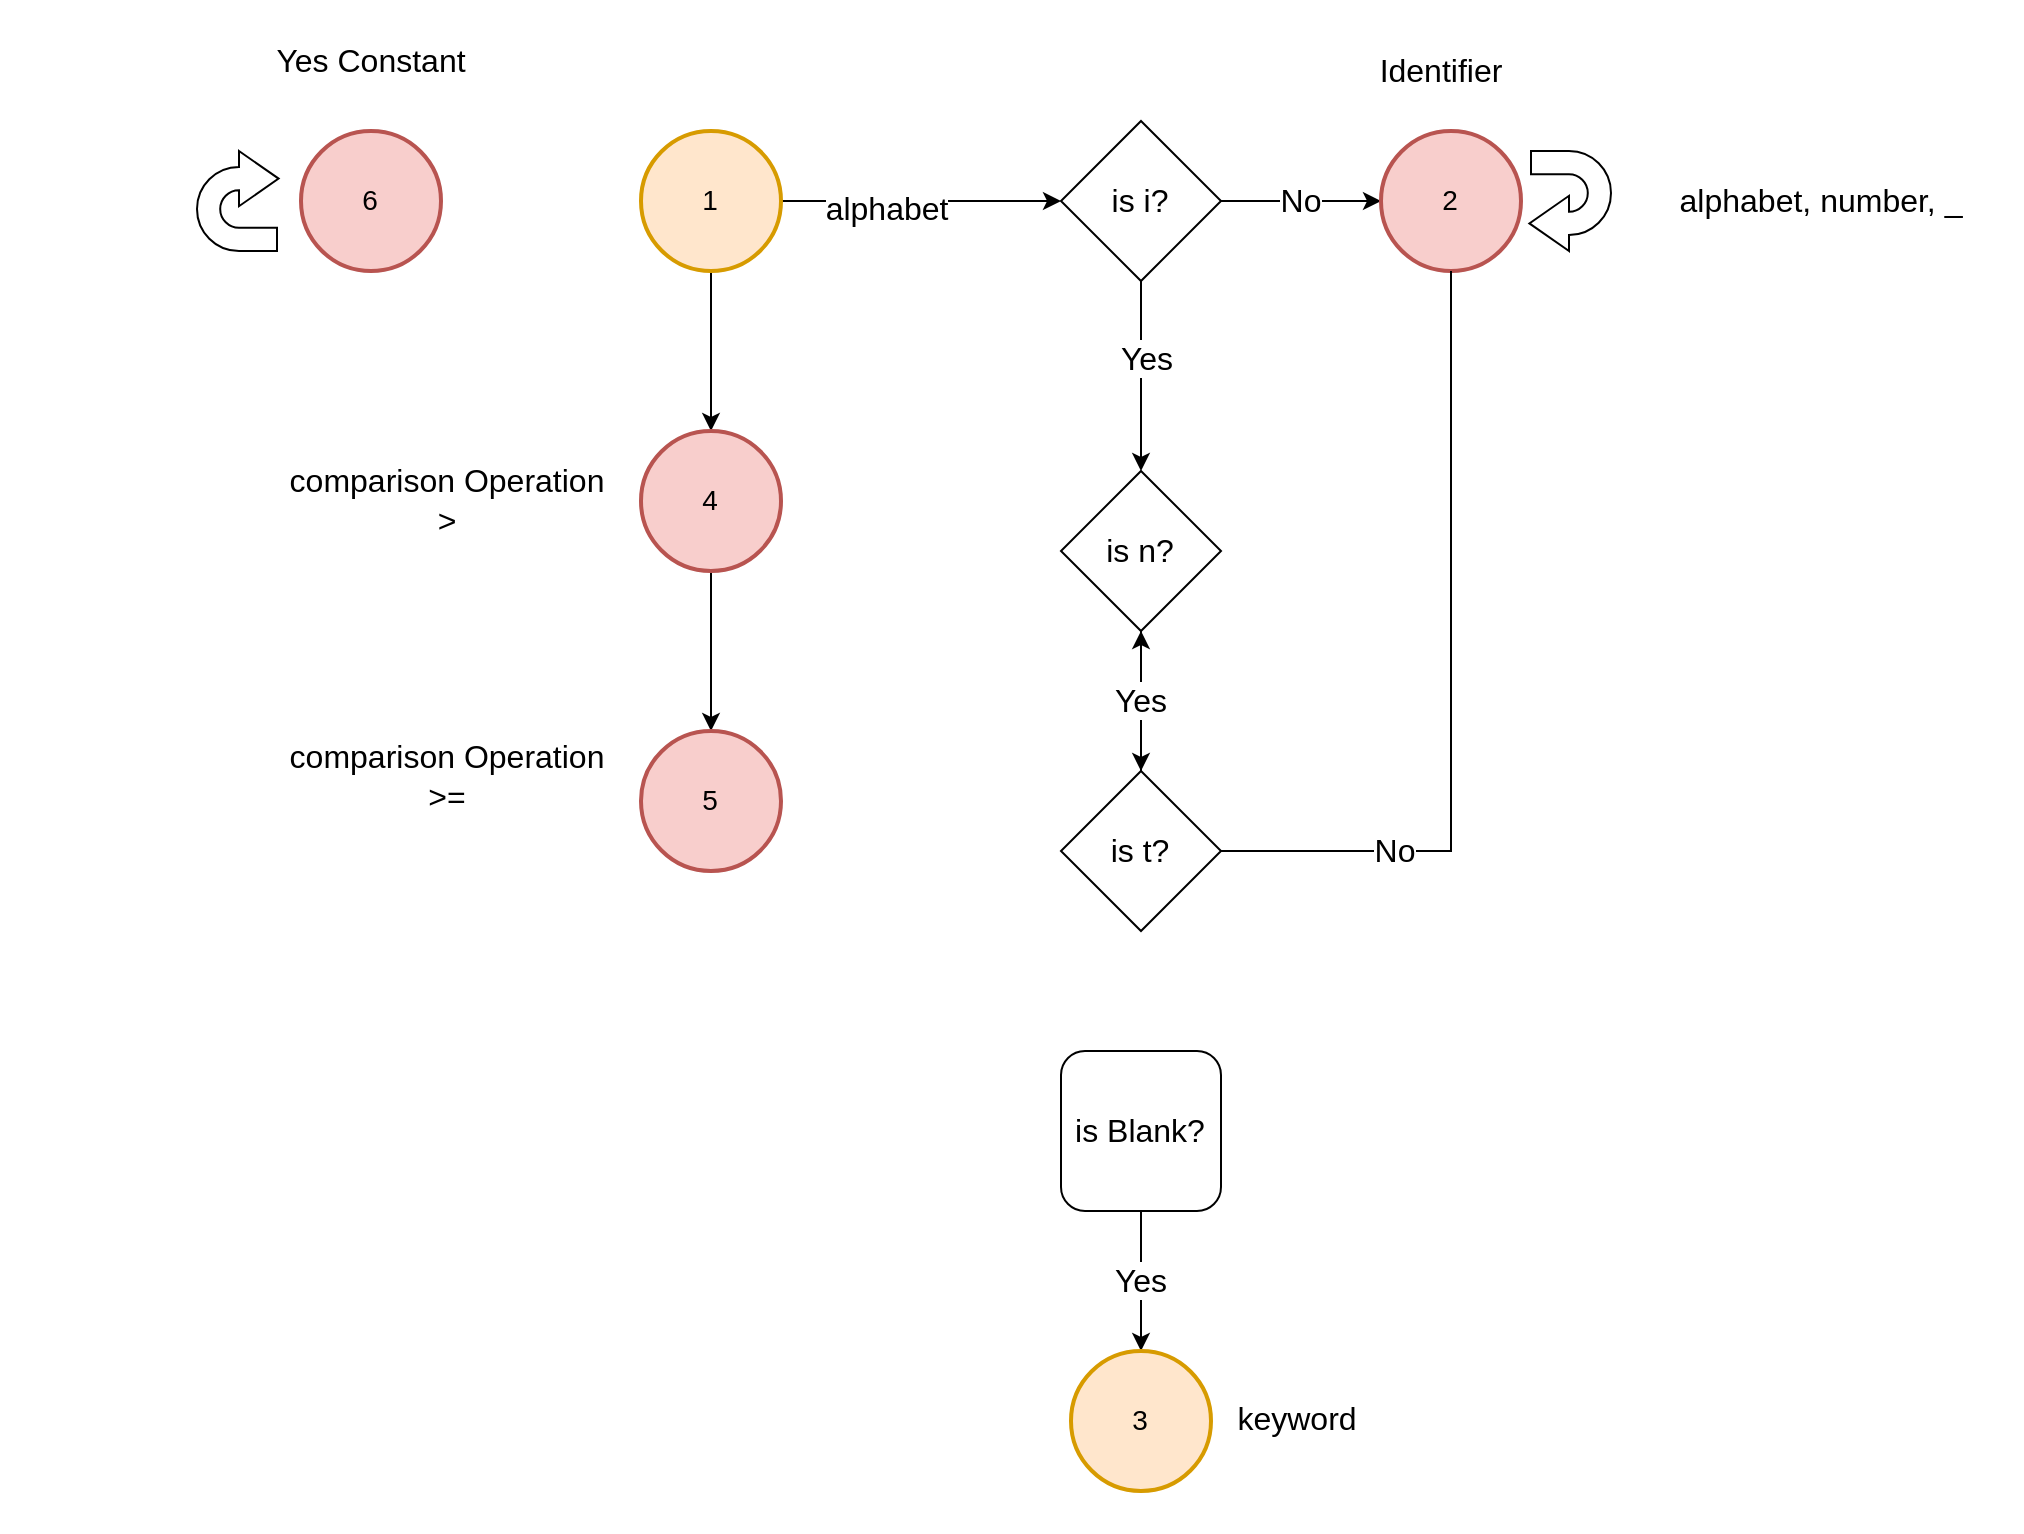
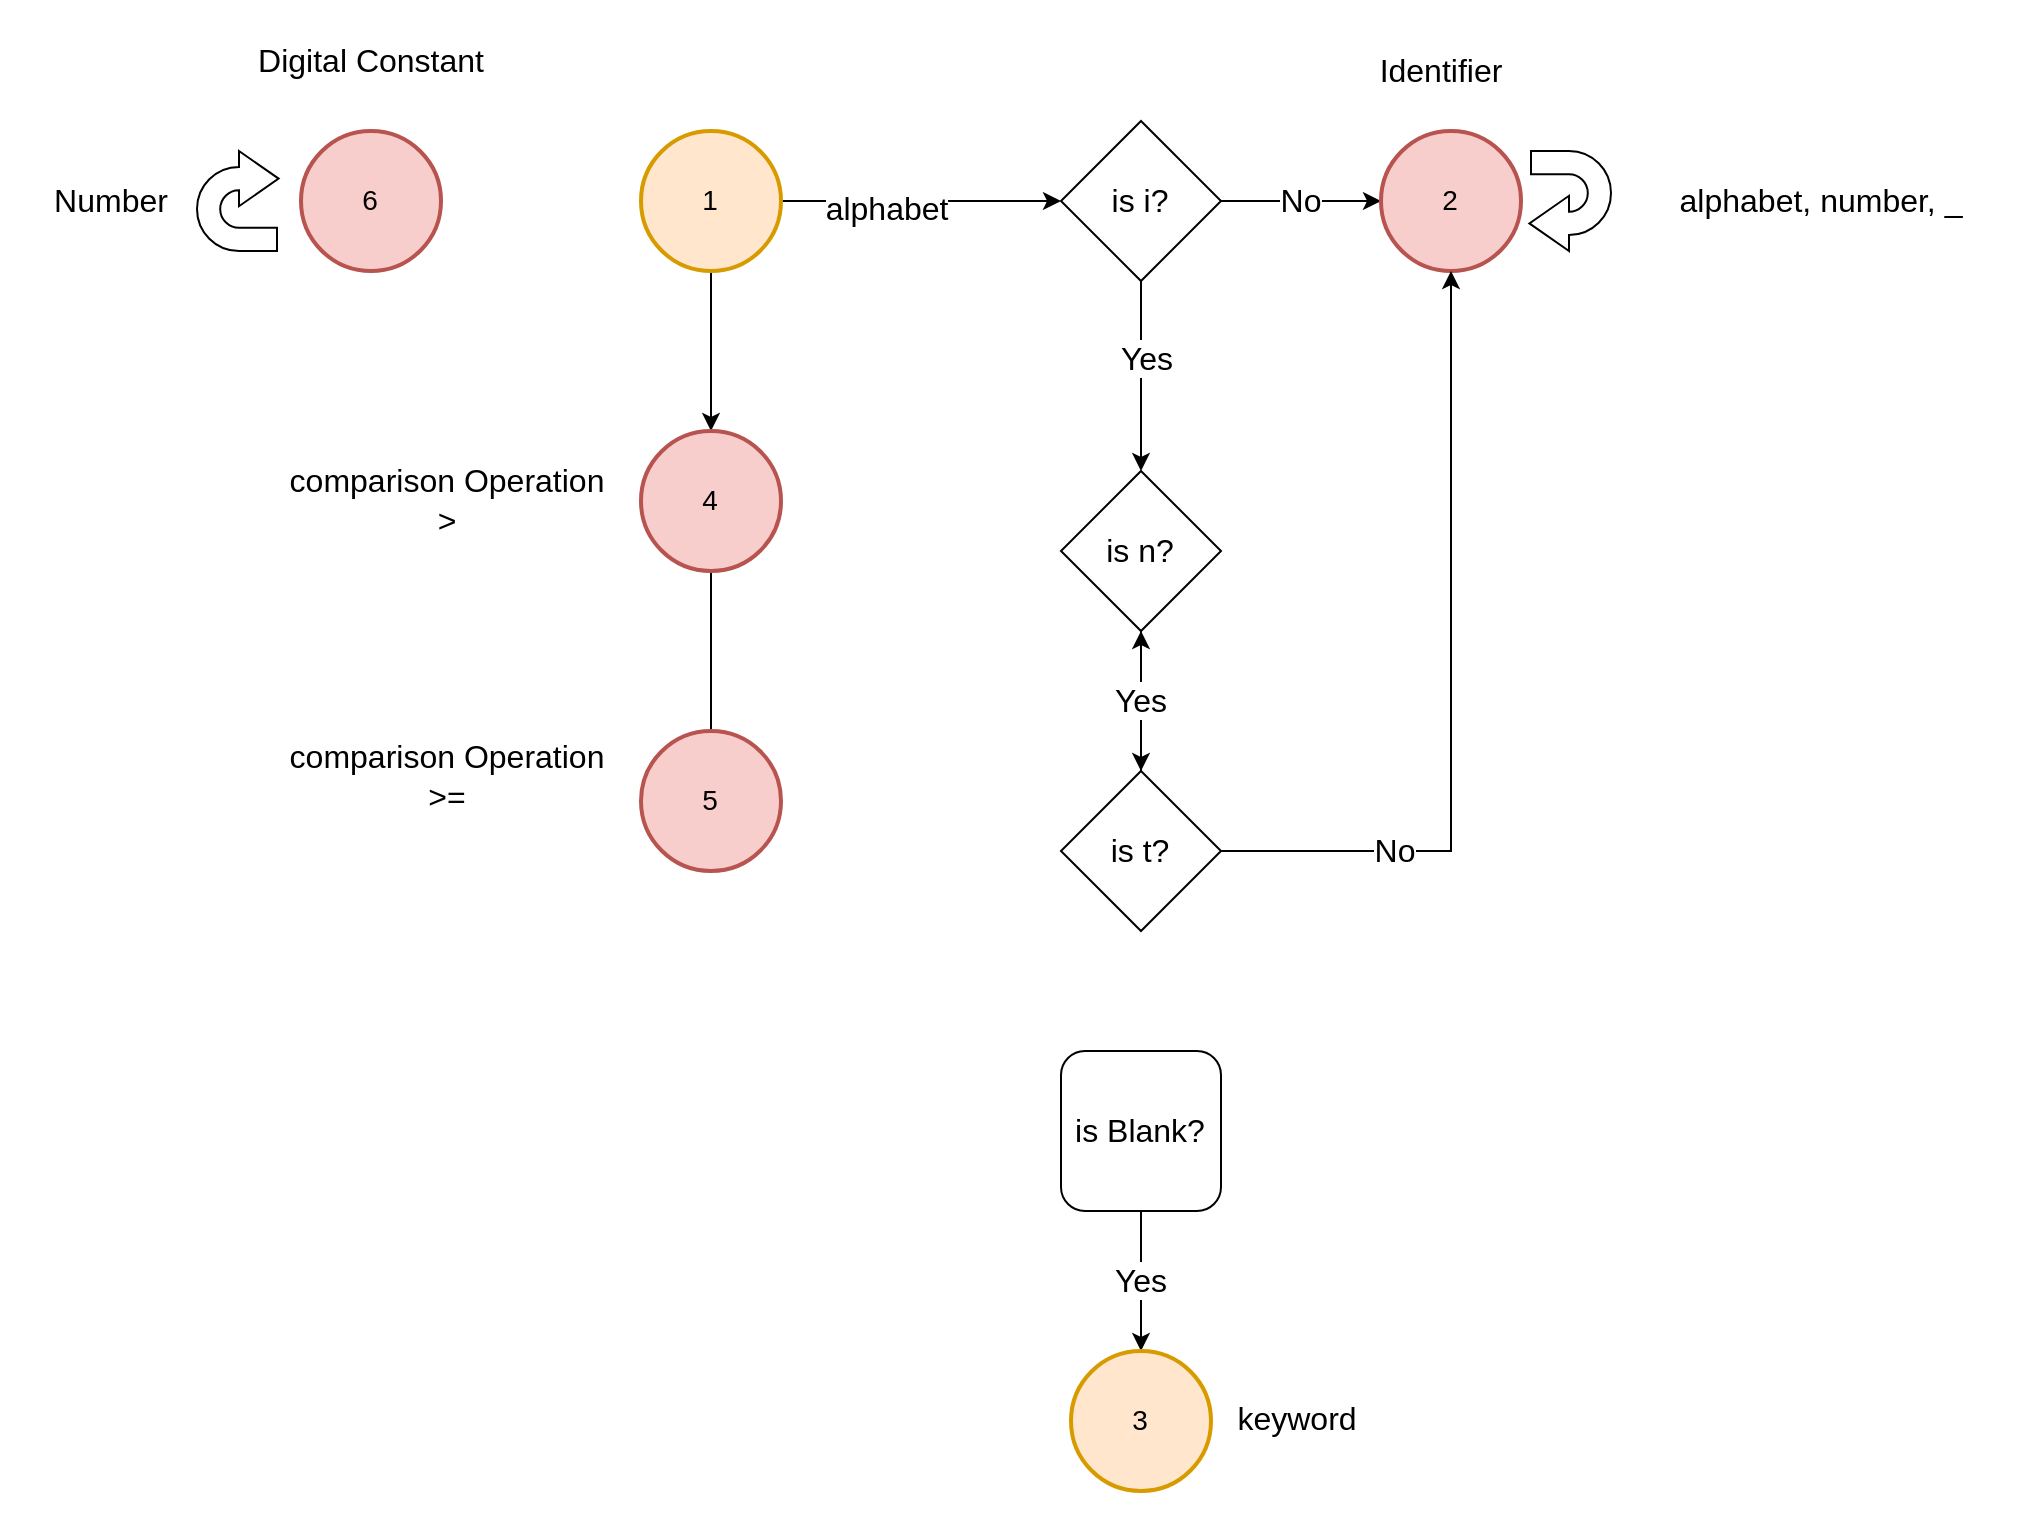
node "Yes Constant": label "Yes Constant" -> "Digital Constant"
node "Number": added
edge "2" -- "is t?": arrowhead none -> classic
edge "4" -> "5": arrowhead classic -> none
